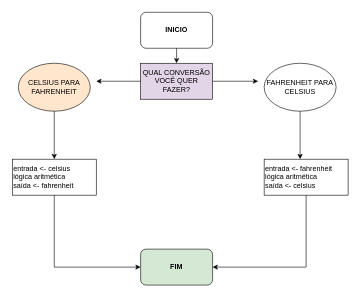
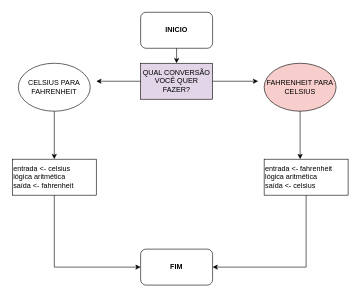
node "CELSIUS PARA FAHRENHEIT": fillcolor #ffe6cc -> #ffffff
node "FAHRENHEIT PARA CELSIUS": fillcolor #ffffff -> #f8cecc
node "FIM": fillcolor #d5e8d4 -> #ffffff
